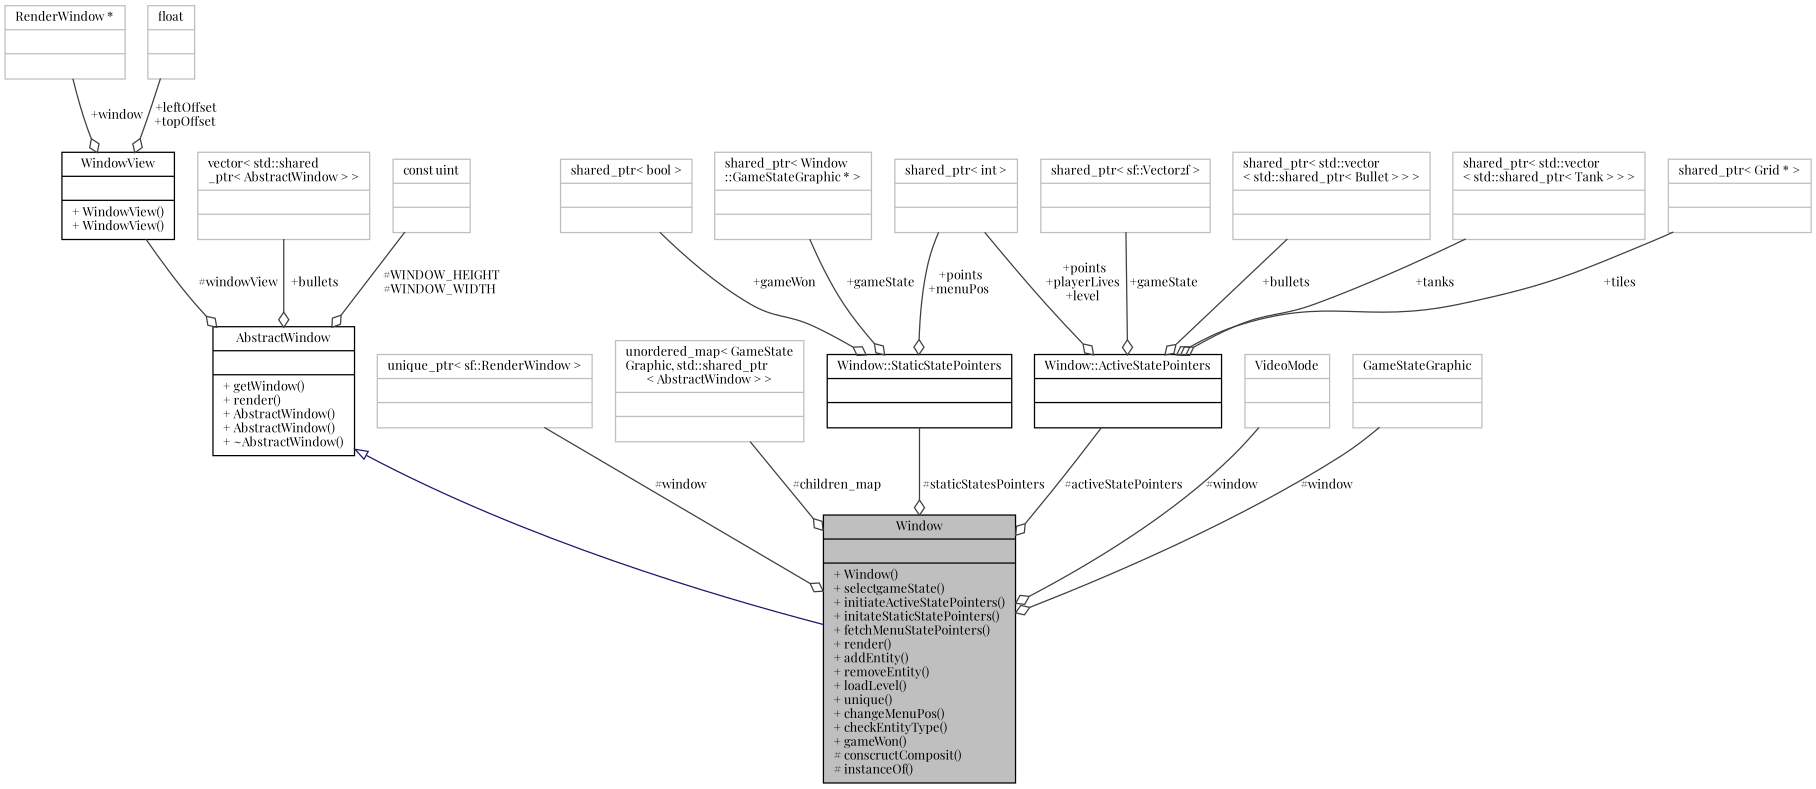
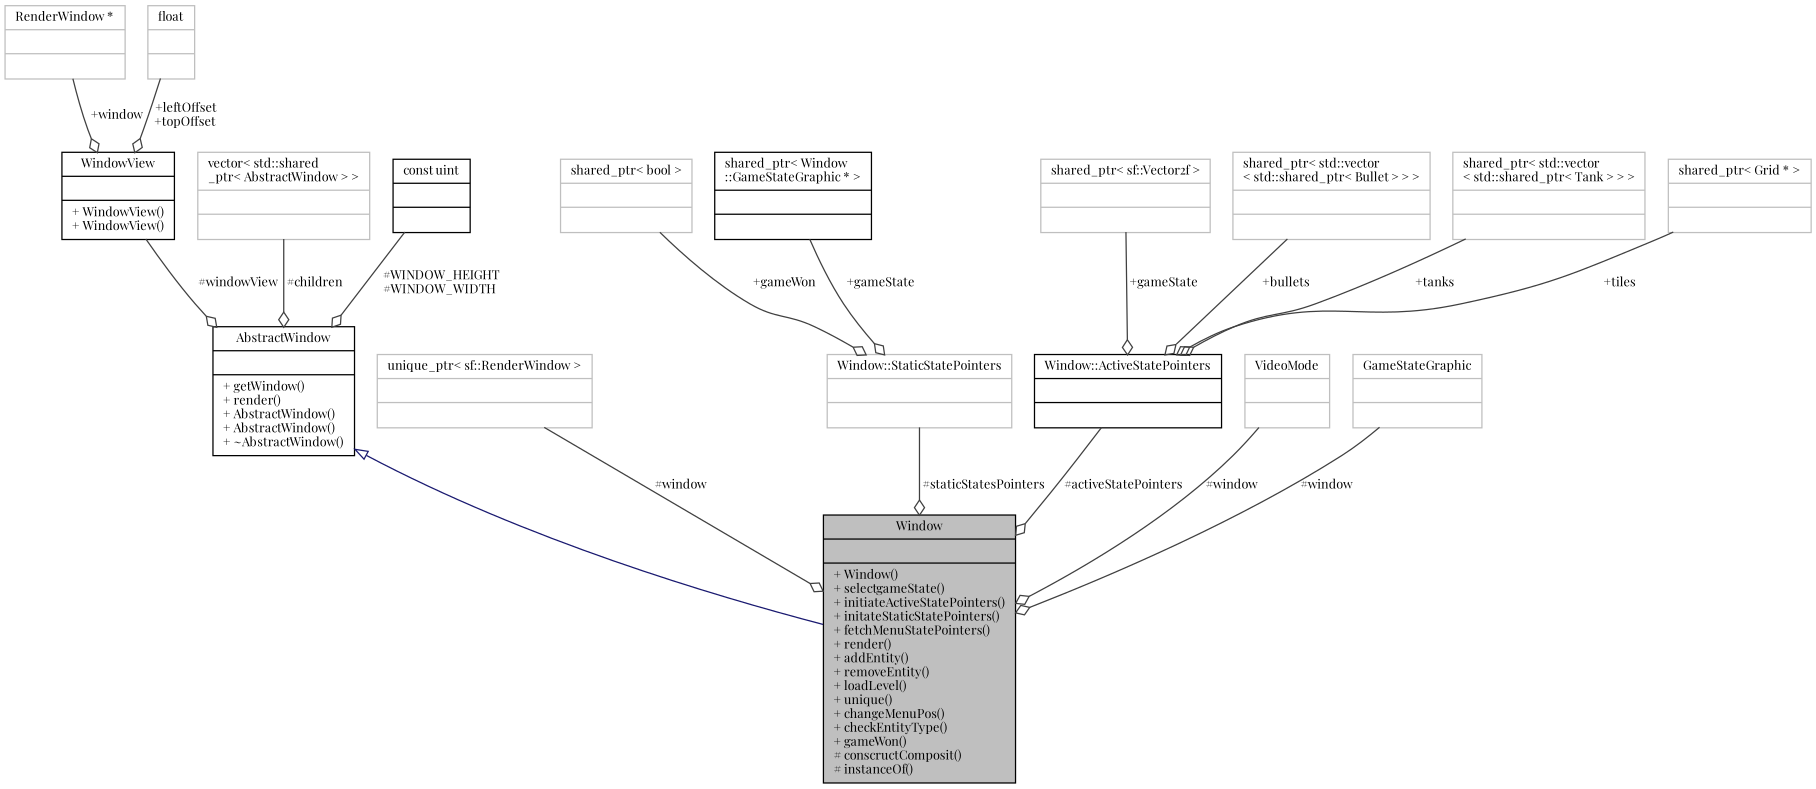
node "const uint": color grey75 -> black
node "shared_ptr< Window": color grey75 -> black
node "shared_ptr< int >": removed
edge "vector< std::shared" -> "AbstractWindow": label " +bullets" -> " #children"
node "unordered_map< GameState": removed
node "Window::StaticStatePointers": color black -> grey75
